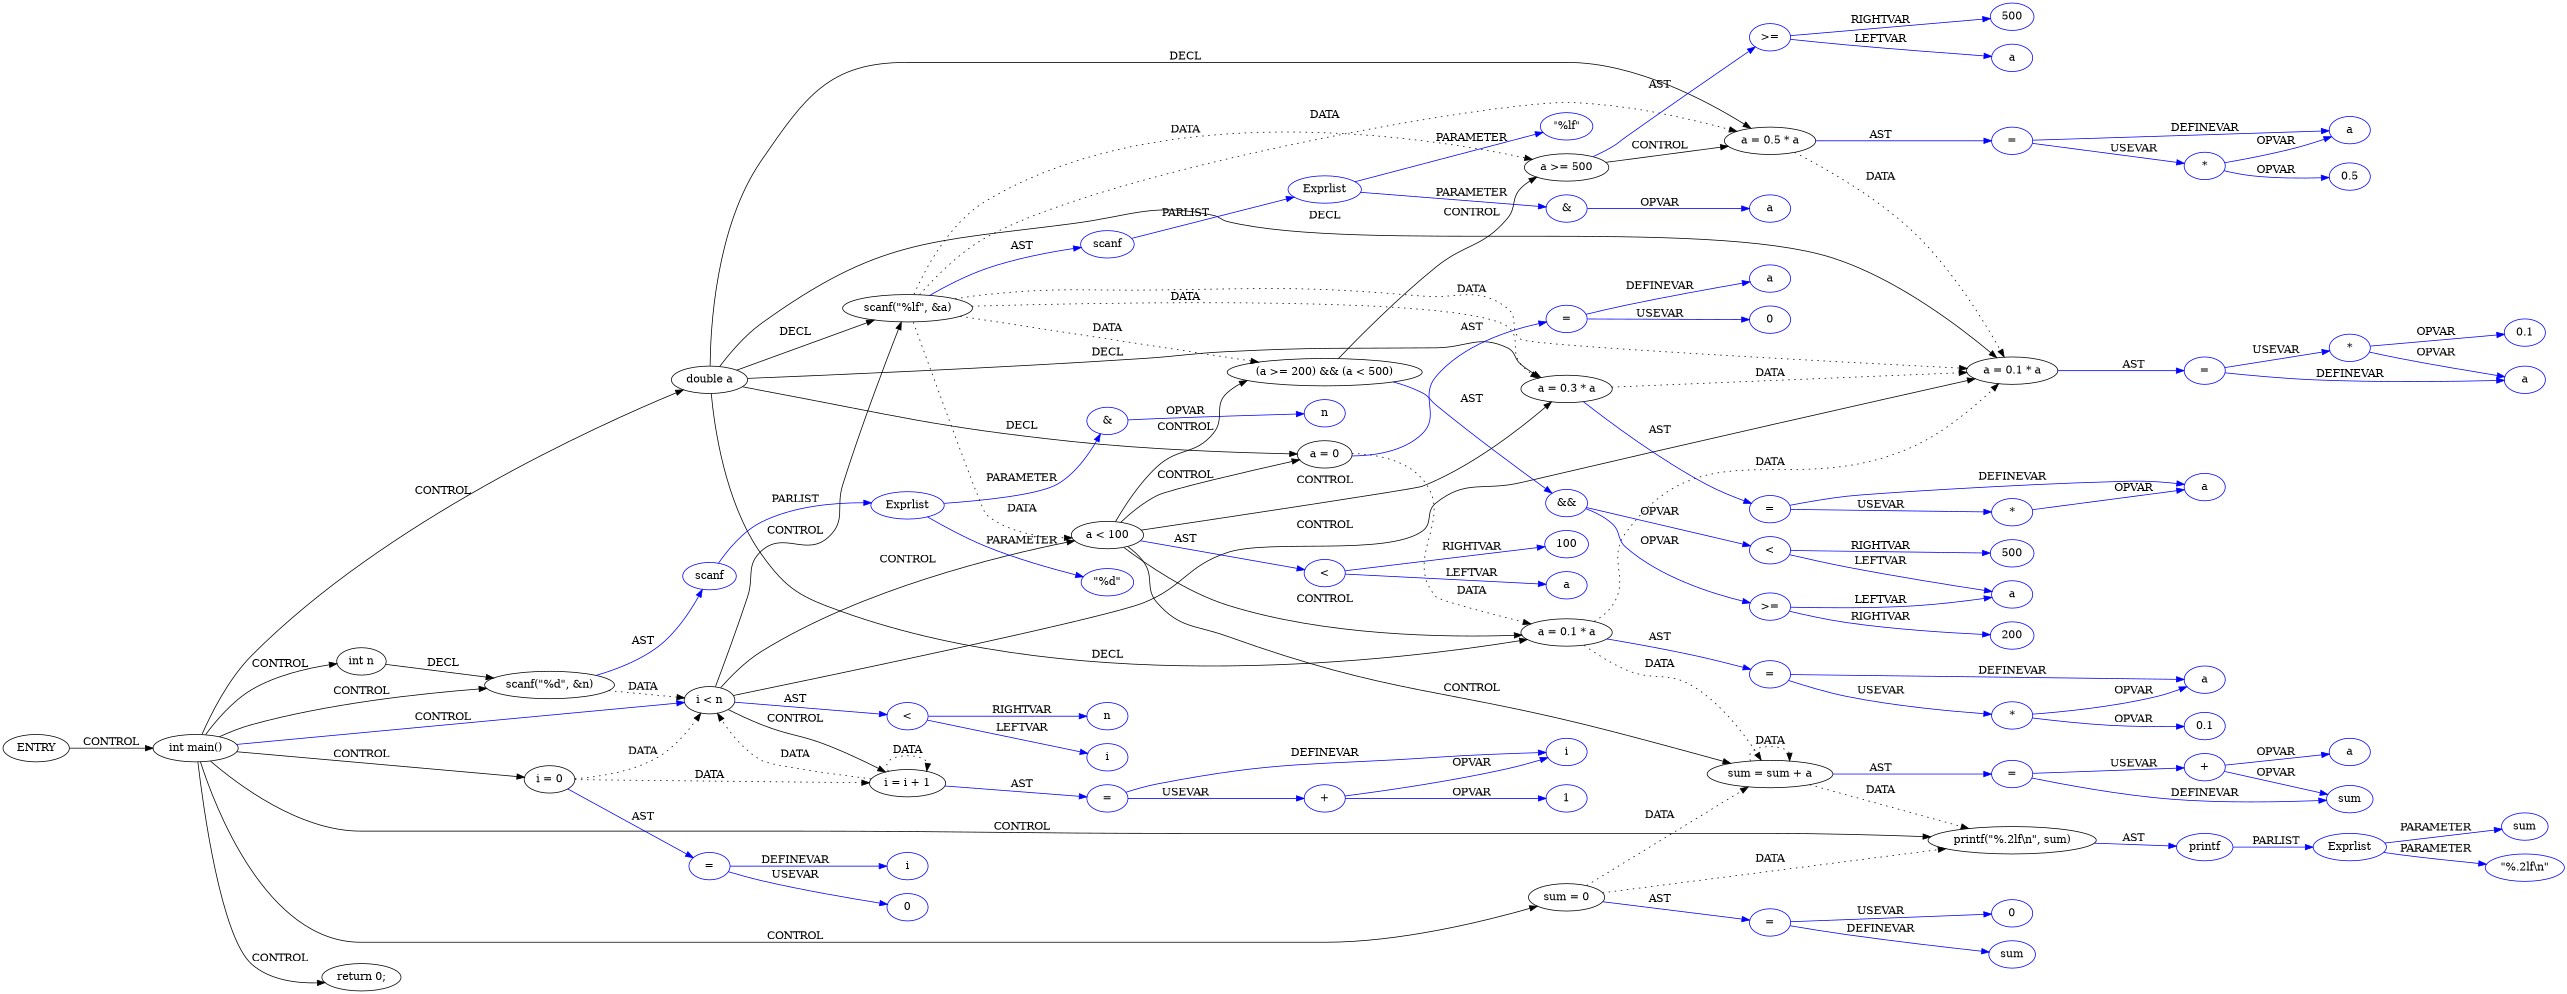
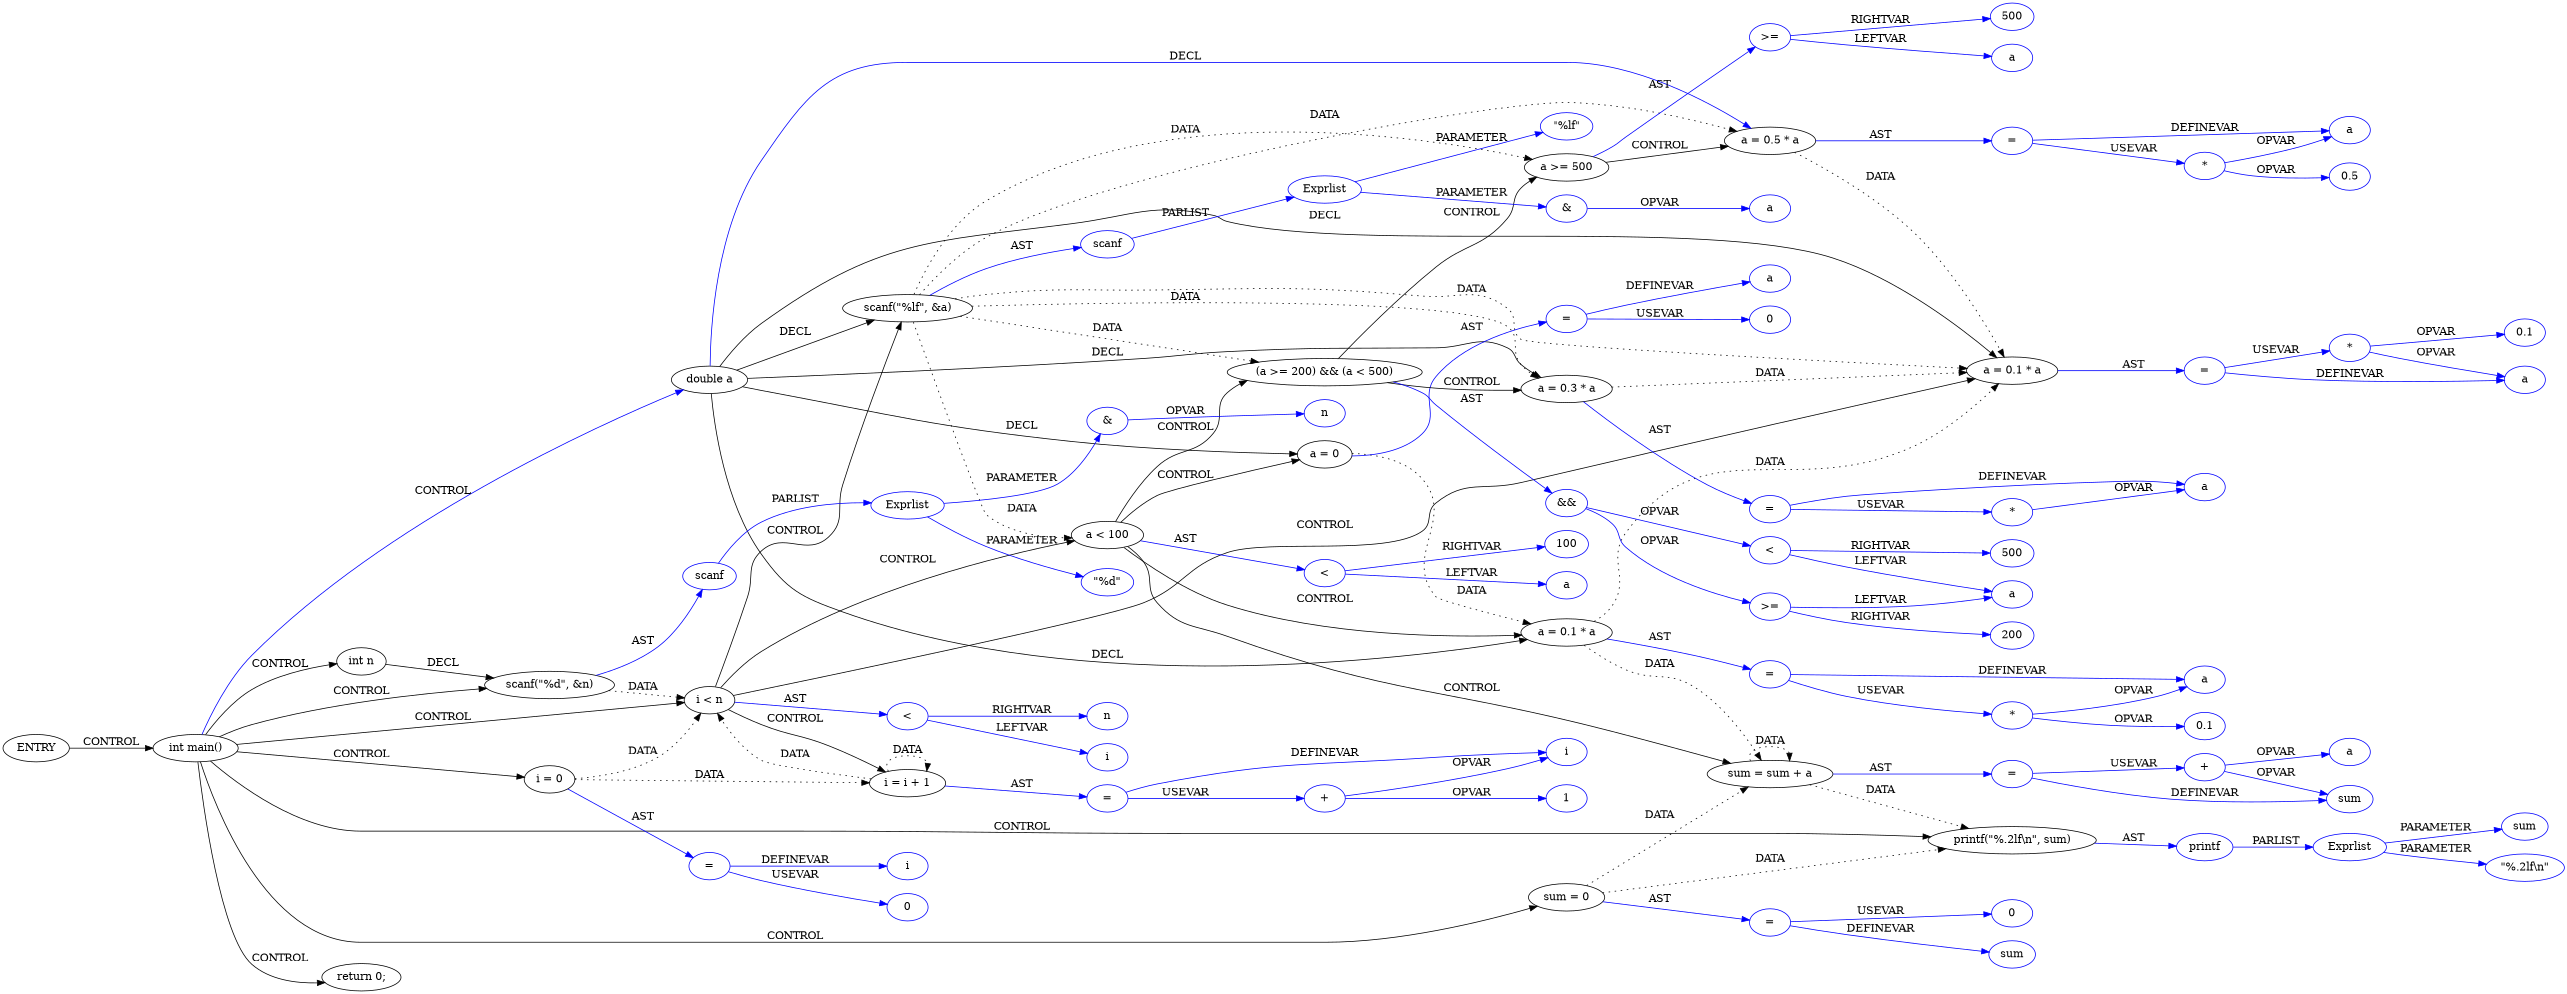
edge "double a" -> "a = 0.5 * a": color black -> blue
edge "a < 100" -> "a = 0.3 * a": now "(a >= 200) && (a < 500)" -> "a = 0.3 * a"
edge "int main()" -> "double a": color black -> blue
edge "int main()" -> "i < n": color blue -> black
